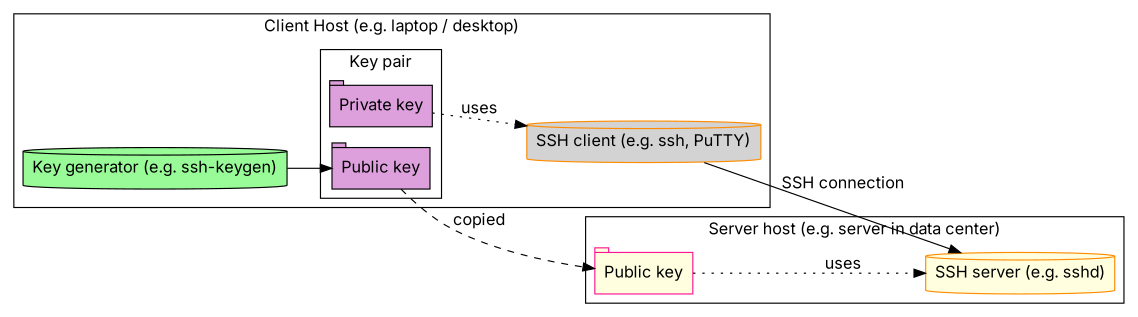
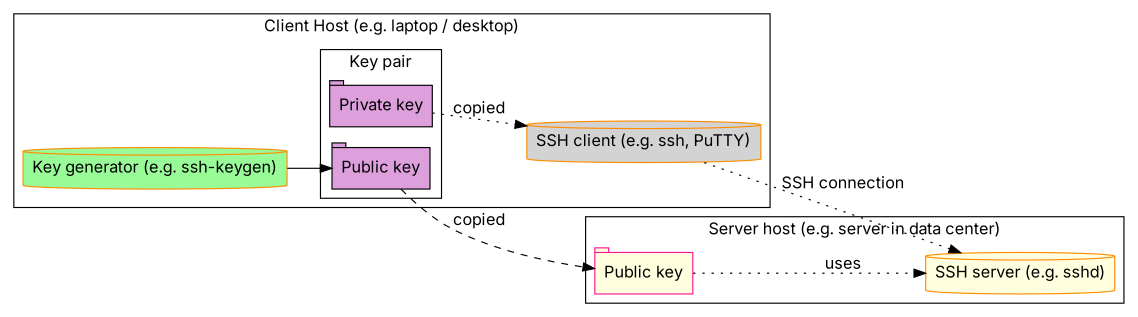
edge "Private key" -> "SSH client (e.g. ssh, PuTTY)": label "uses" -> "copied"
node "Key generator (e.g. ssh-keygen)": color black -> darkorange
edge "SSH client (e.g. ssh, PuTTY)" -> "SSH server (e.g. sshd)": style solid -> dotted
